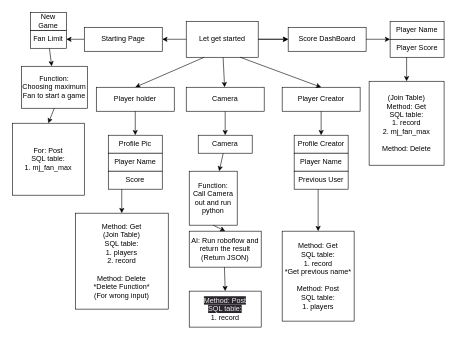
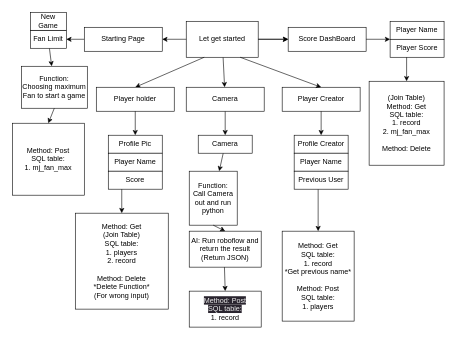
node "For: Post SQL table: 1. mj_fan_max": label "For: Post SQL table: 1. mj_fan_max" -> "Method: Post SQL table: 1. mj_fan_max"
